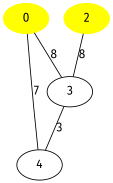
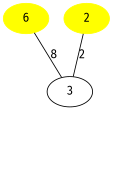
node "0": label "0" -> "6"
edge "2" -- "3": label "8" -> "2"
node "4": removed
